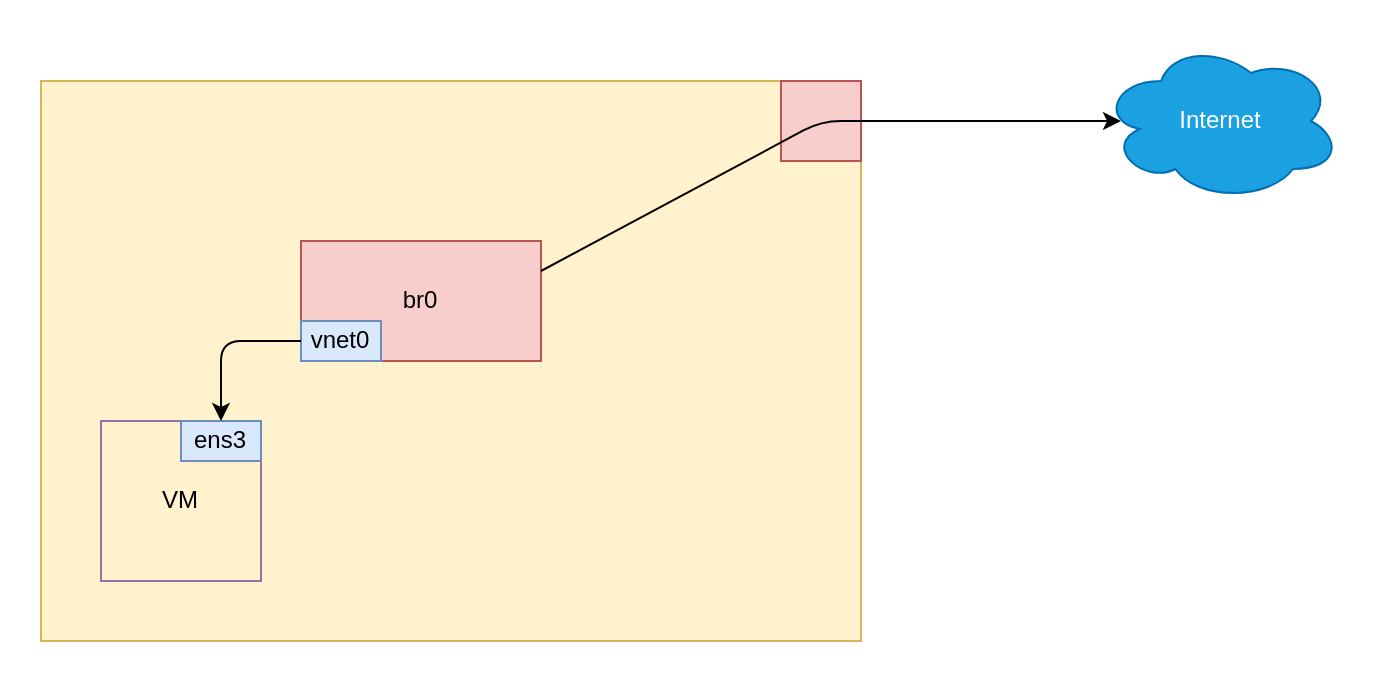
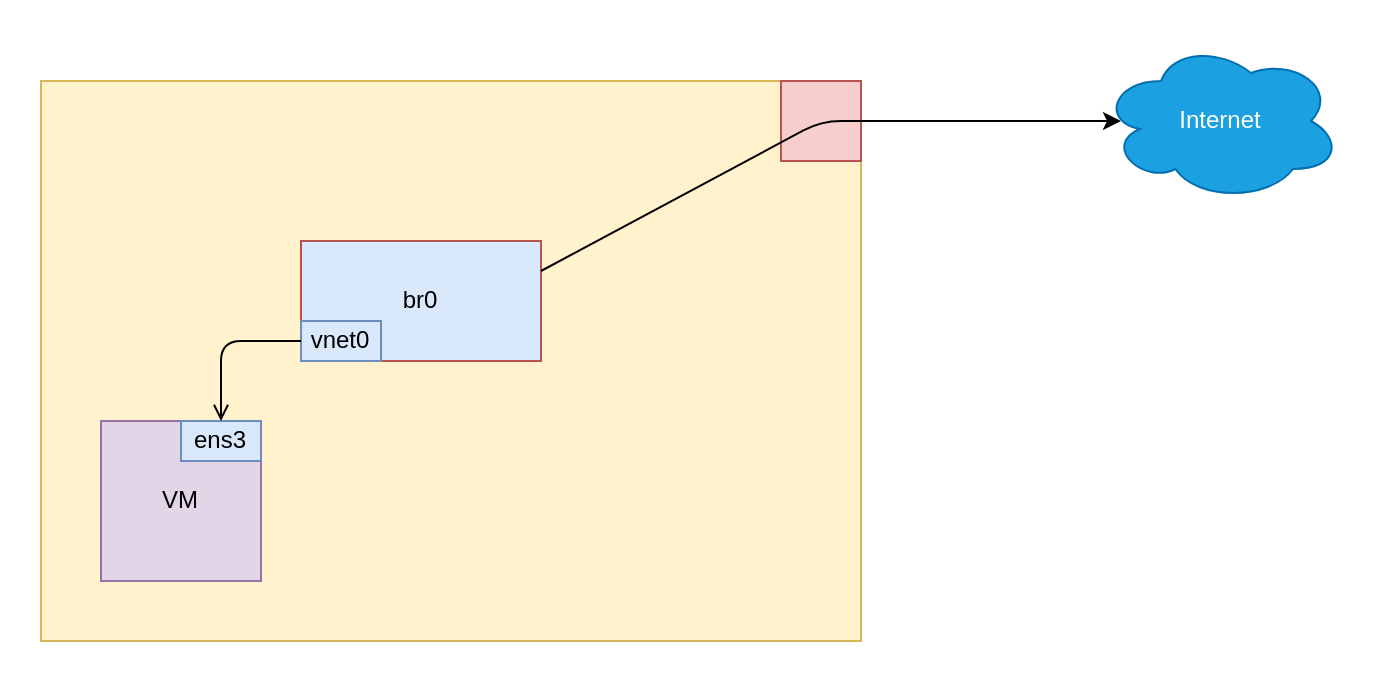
node "br0": fillcolor #f8cecc -> #dae8fc
edge "vnet0" -> "ens3": arrowhead classic -> open
node "VM": fillcolor #fff2cc -> #e1d5e7
